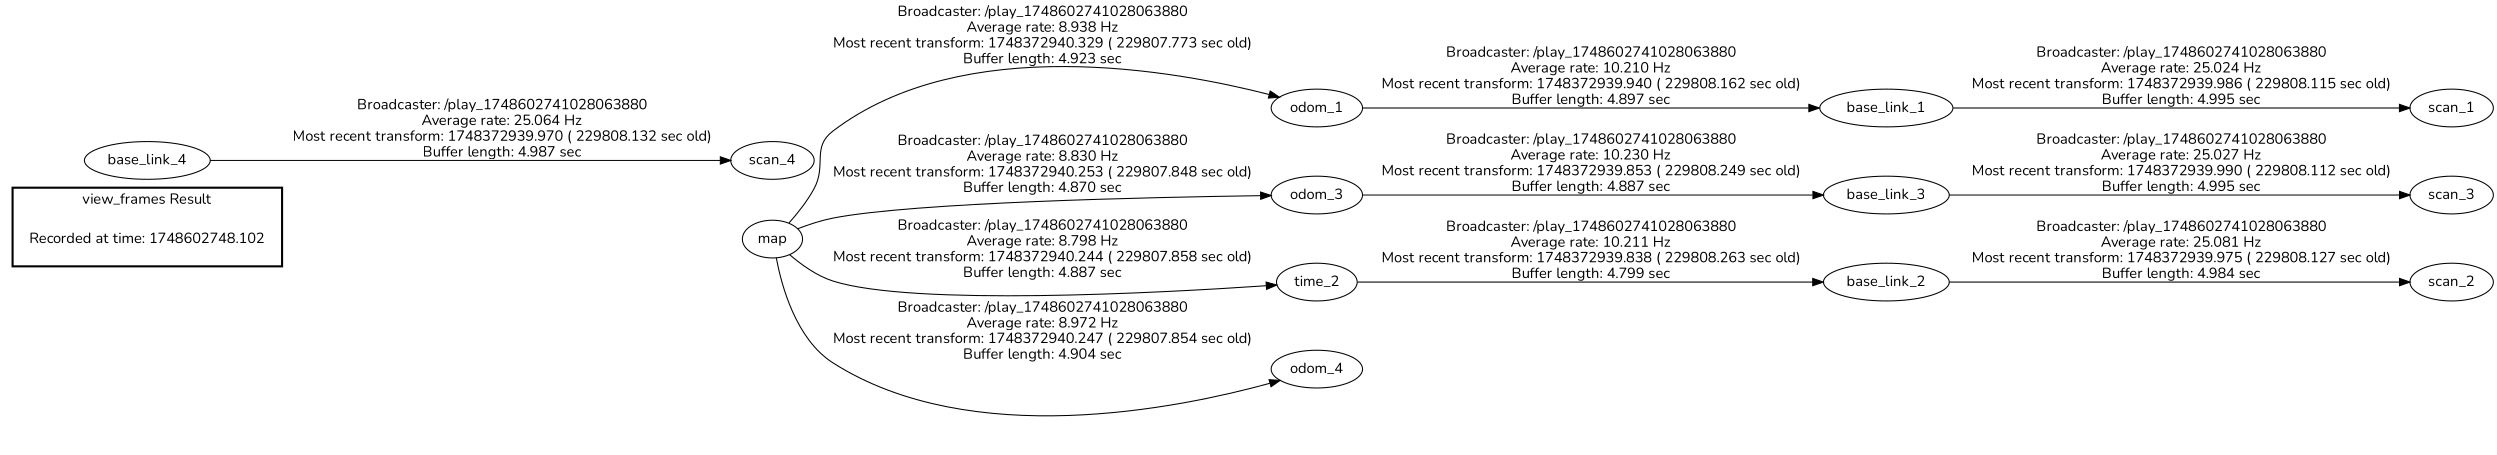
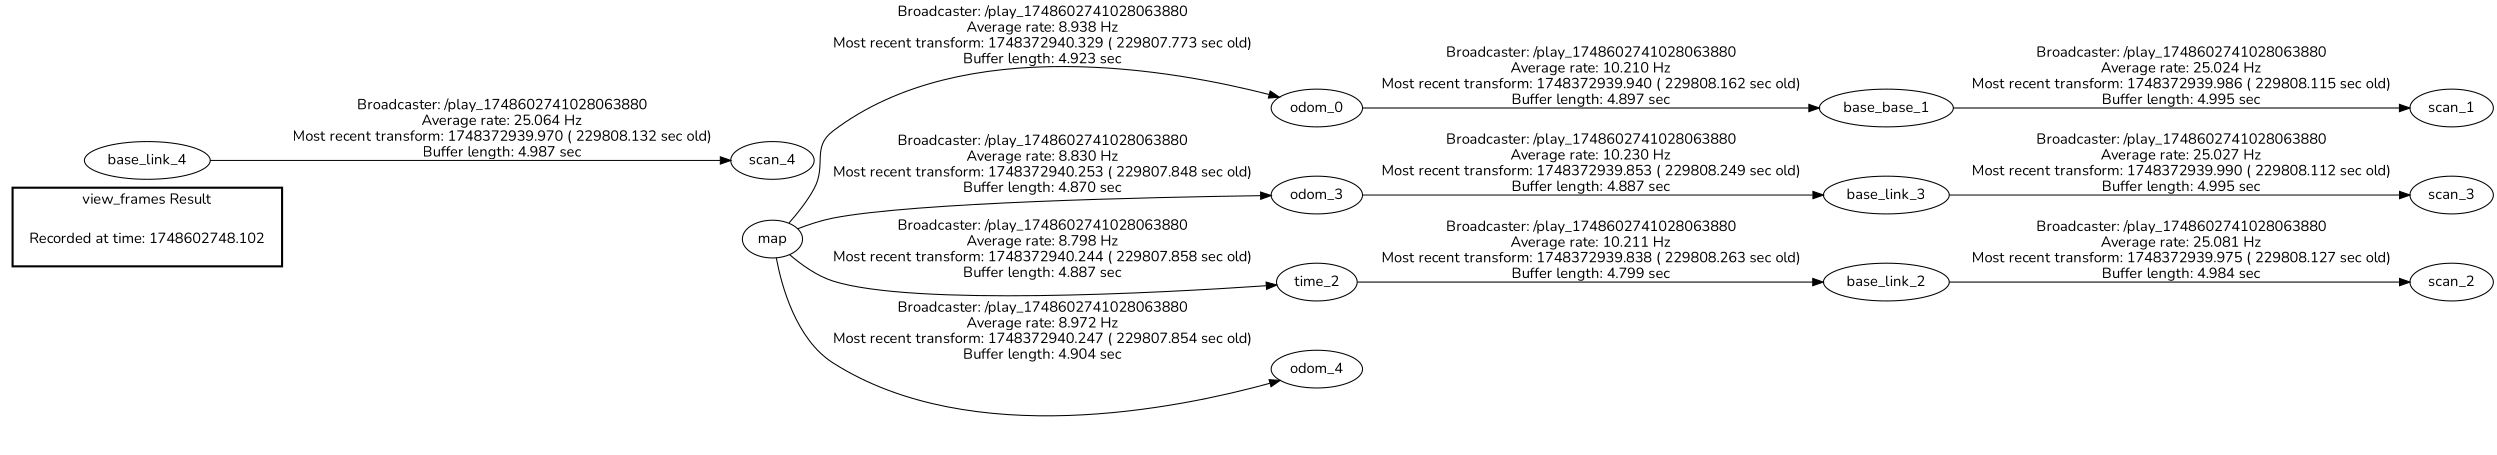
node "odom_1": label "odom_1" -> "odom_0"
node "base_link_1": label "base_link_1" -> "base_base_1"
